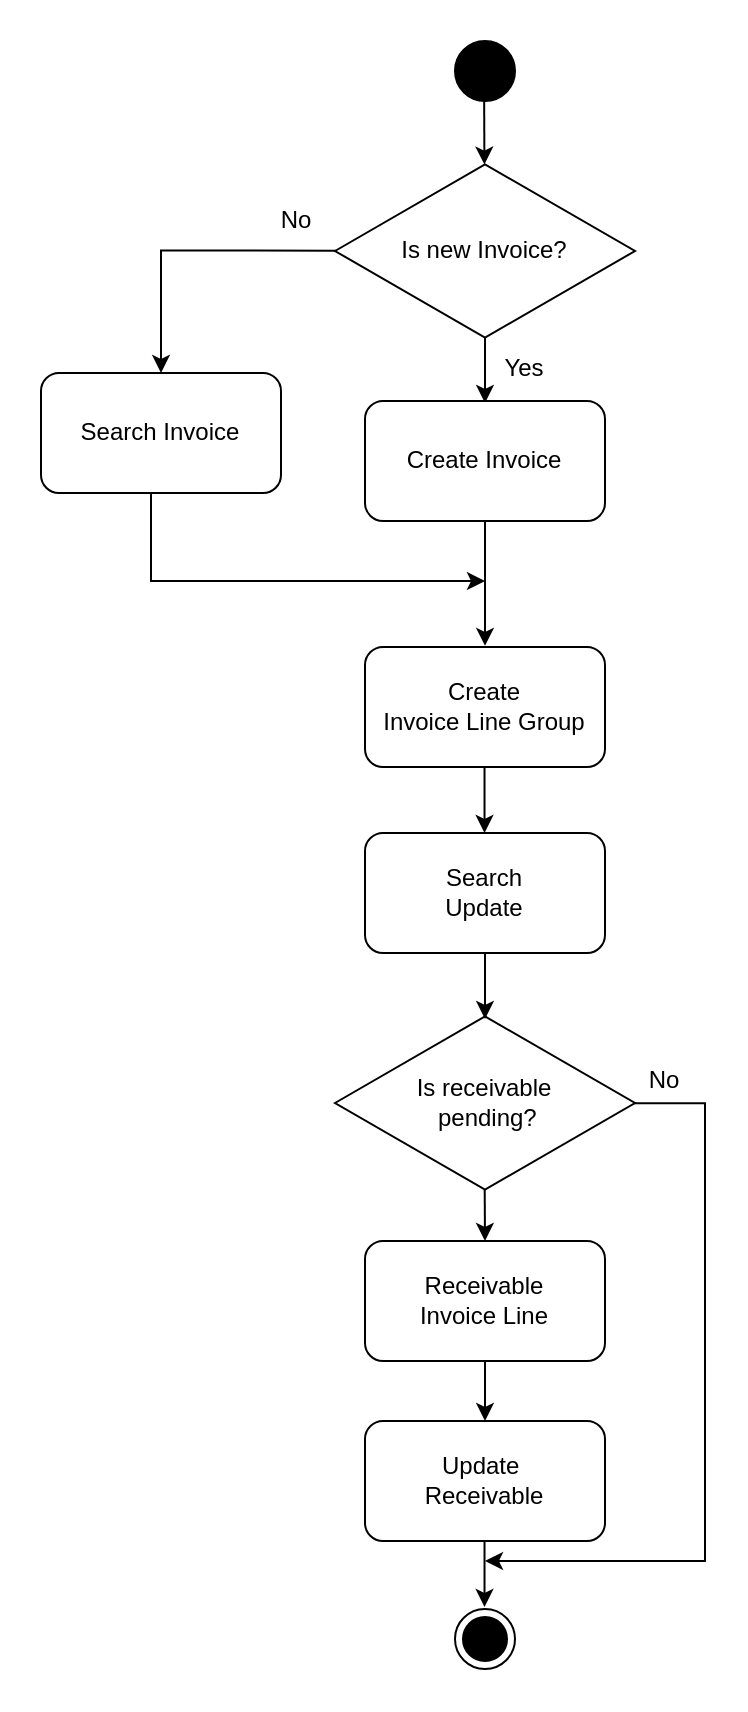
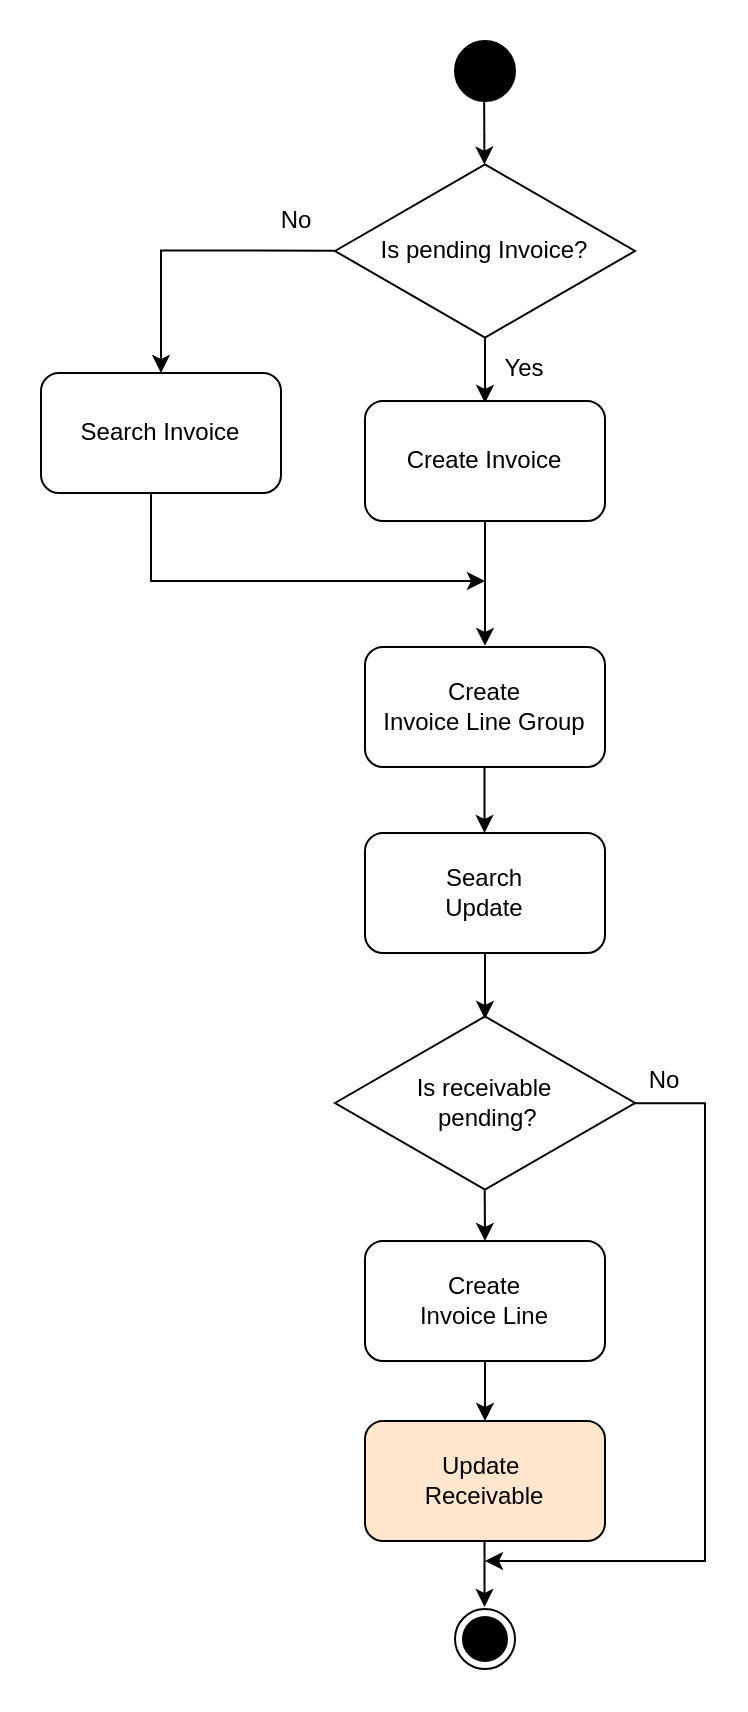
node "Is new Invoice?": label "Is new Invoice?" -> "Is pending Invoice?"
node "Receivable Invoice Line": label "Receivable Invoice Line" -> "Create Invoice Line"
node "Update Receivable": fillcolor #ffffff -> #ffe6cc
